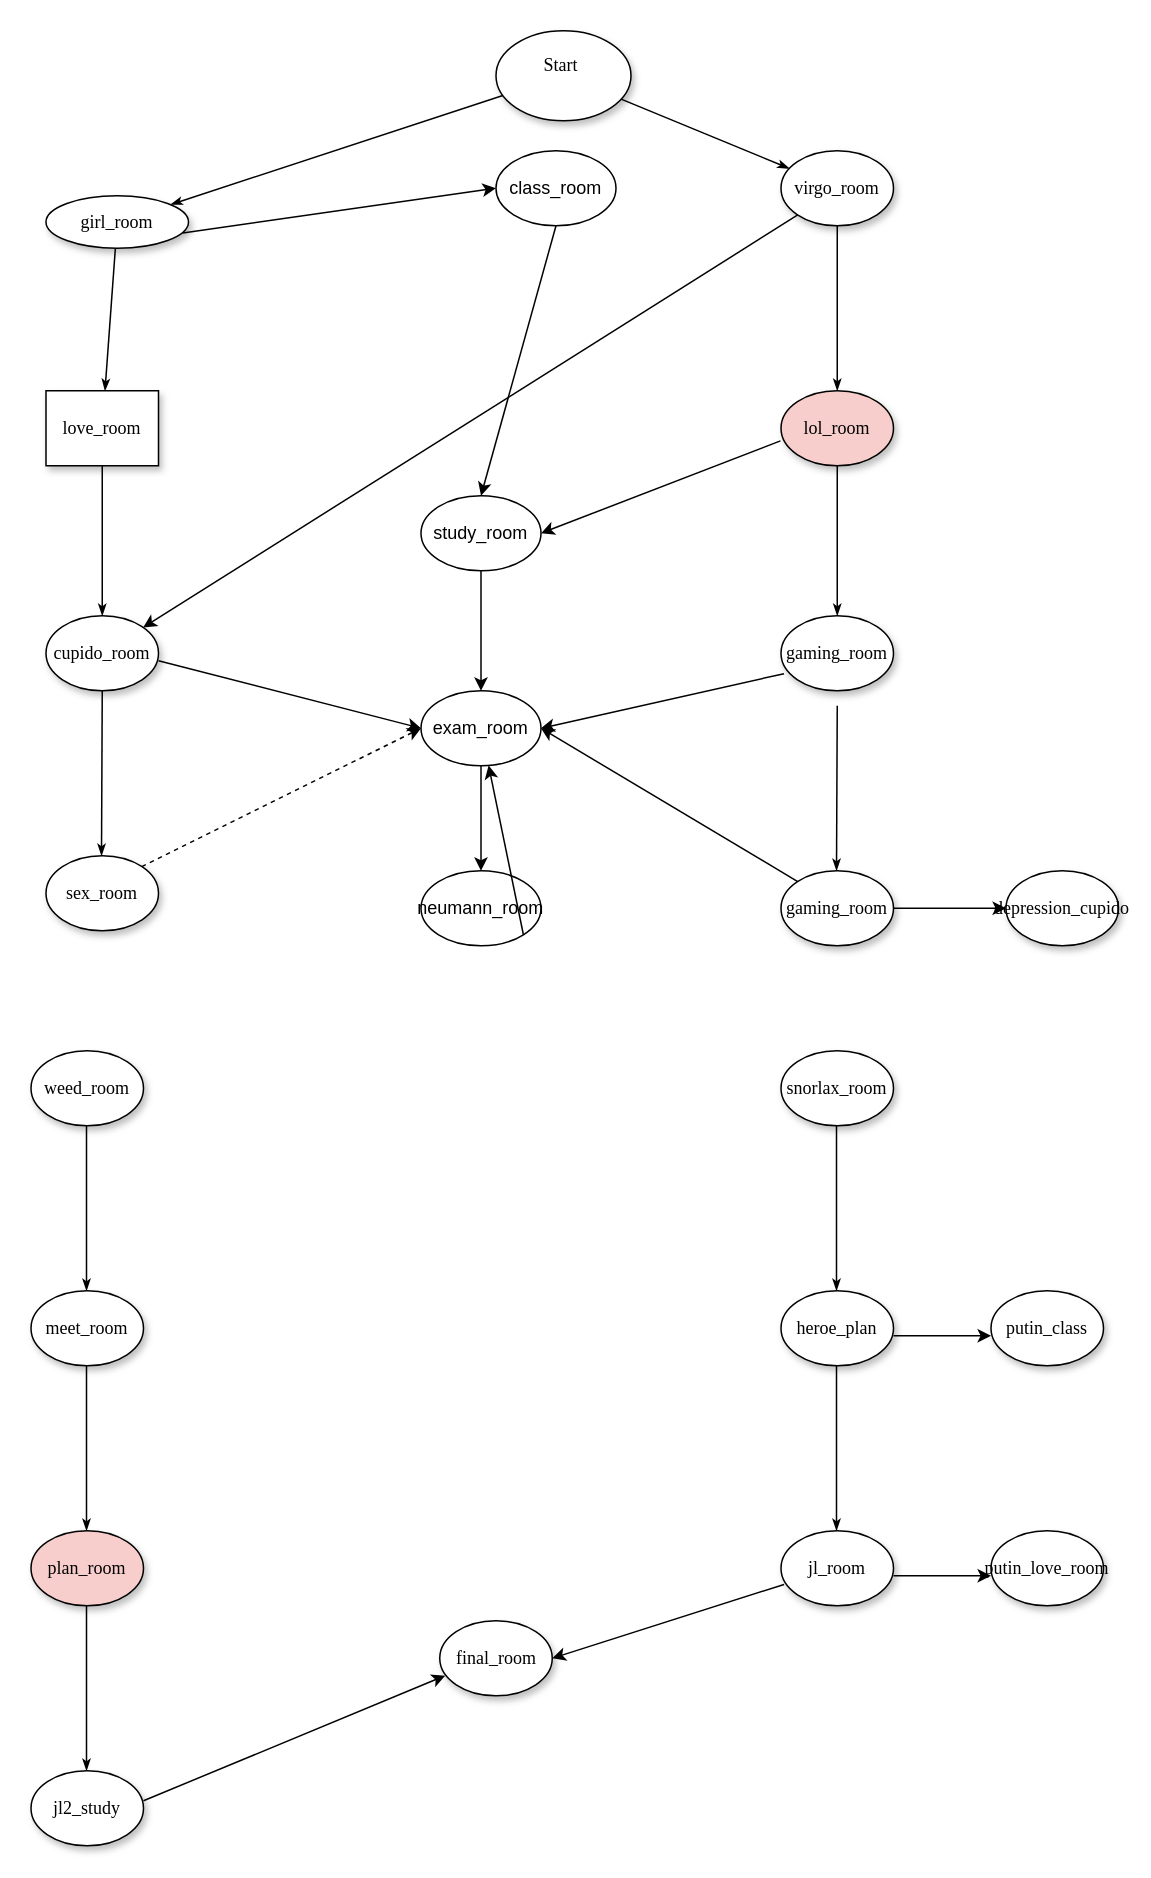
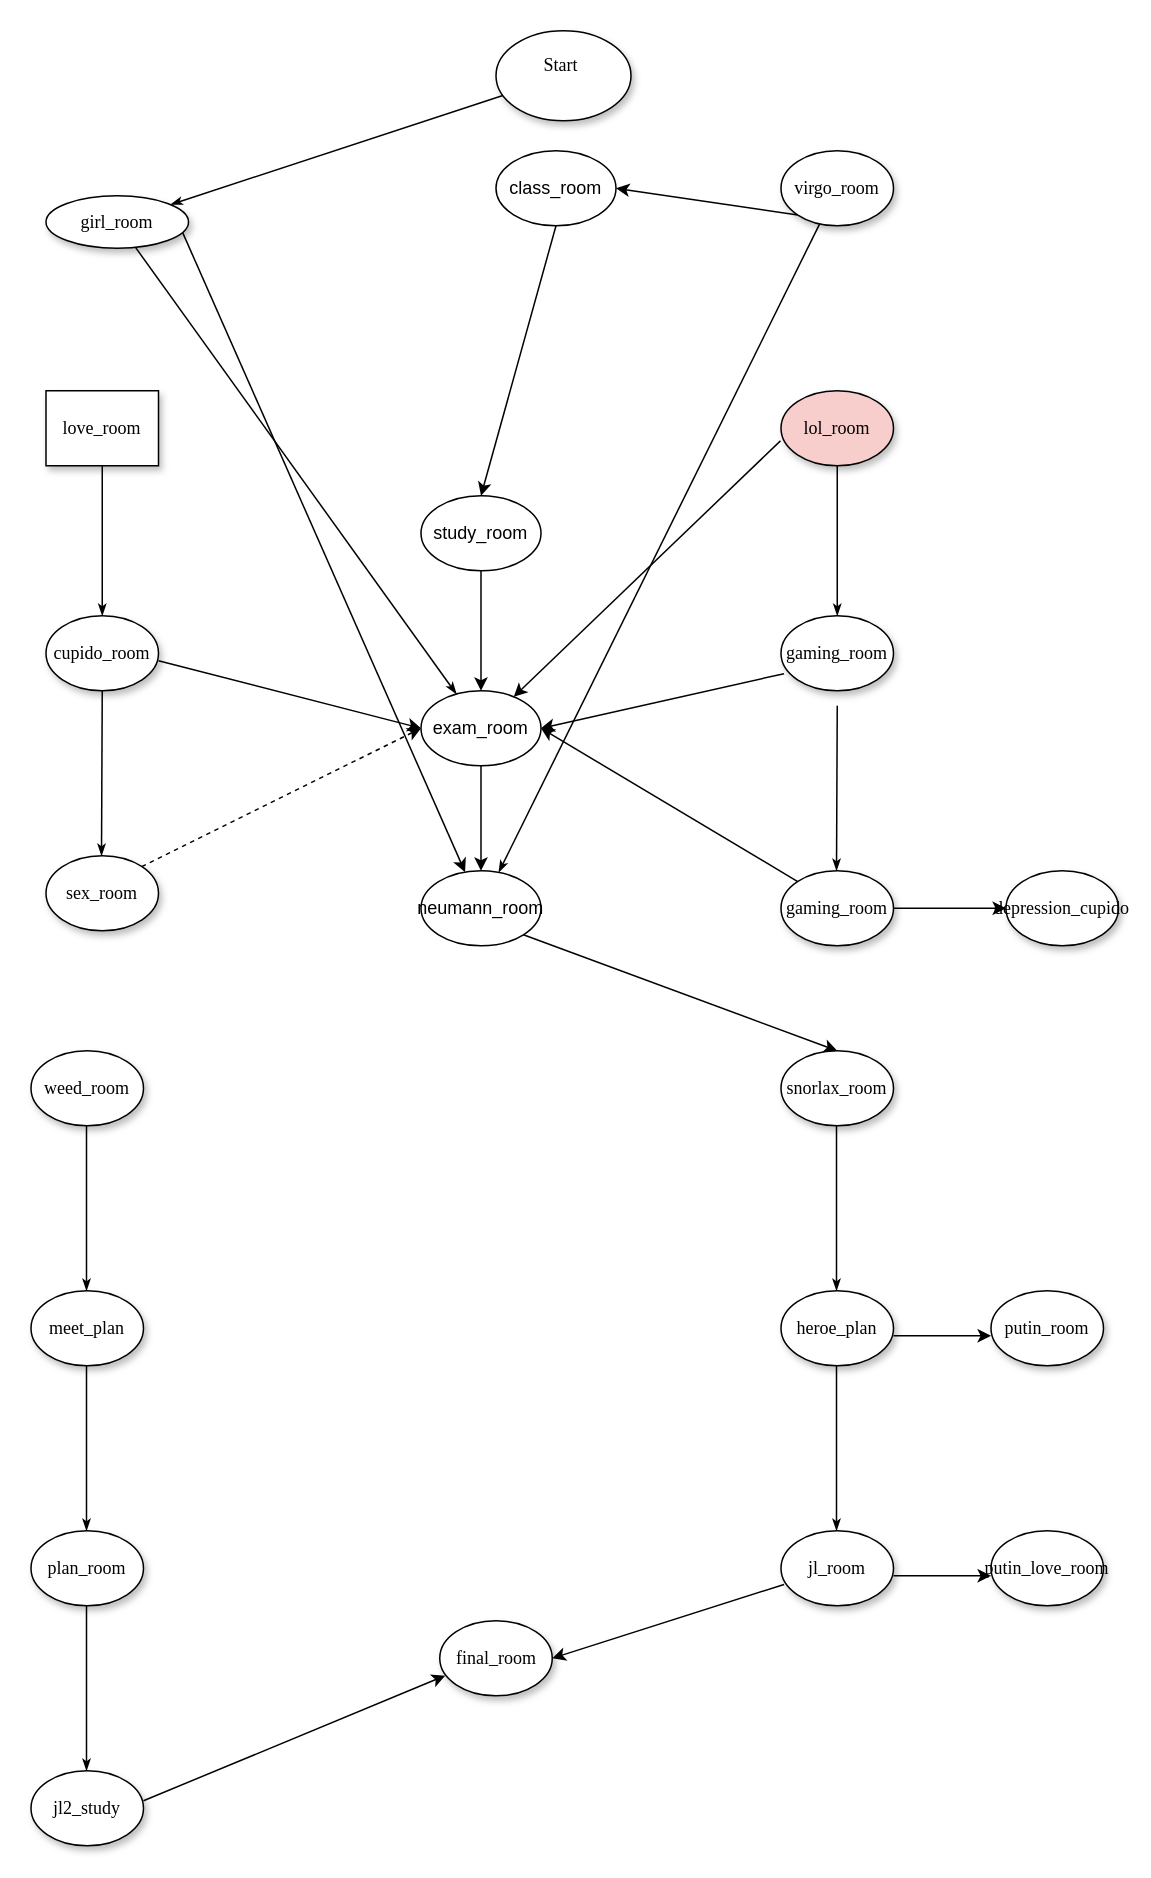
edge "Start" -> "virgo_room": removed
edge "girl_room" -> "class_room": now "girl_room" -> "neumann_room"
edge "virgo_room" -> "lol_room": now "virgo_room" -> "neumann_room"
edge "girl_room" -> "love_room": now "girl_room" -> "exam_room"
edge "virgo_room" -> "cupido_room": now "virgo_room" -> "class_room"
edge "lol_room" -> "study_room": now "lol_room" -> "exam_room"
edge "neumann_room" -> "exam_room": now "neumann_room" -> "snorlax_room"
node "meet_room": label "meet_room" -> "meet_plan"
node "putin_class": label "putin_class" -> "putin_room"
node "plan_room": fillcolor #f8cecc -> #ffffff
